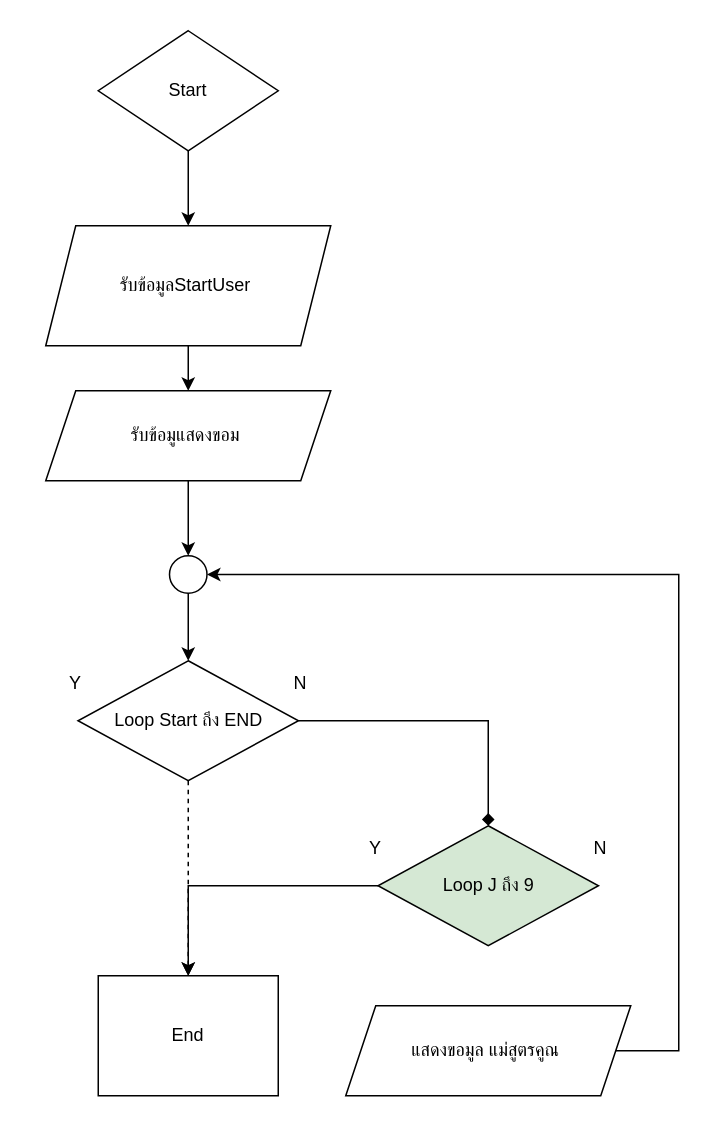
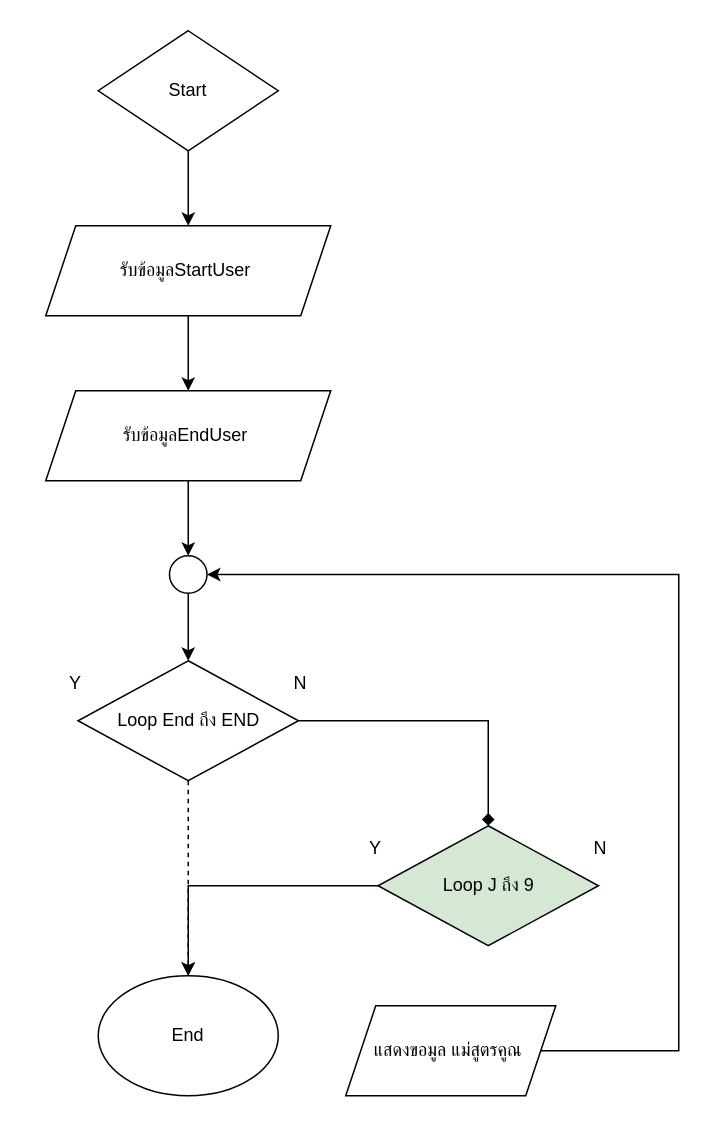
node "รับข้อมูลStartUser": size 285x120 -> 285x90
node "รับข้อมูแสดงขอม": label "รับข้อมูแสดงขอม" -> "รับข้อมูลEndUser"
node "Loop Start ถึง END": label "Loop Start ถึง END" -> "Loop End ถึง END"
node "End": shape rectangle -> ellipse
node "แสดงขอมูล แม่สูตรคูณ": size 285x90 -> 210x90
